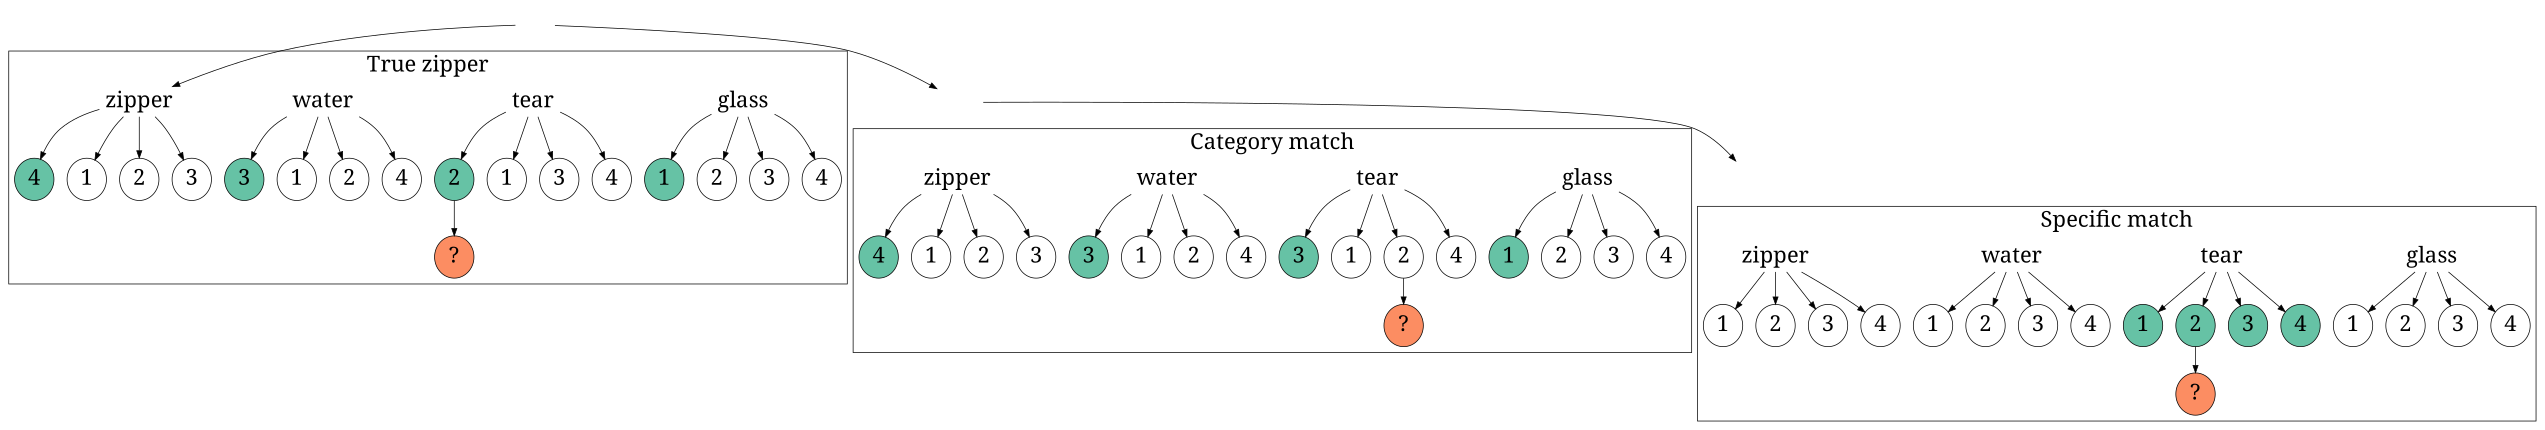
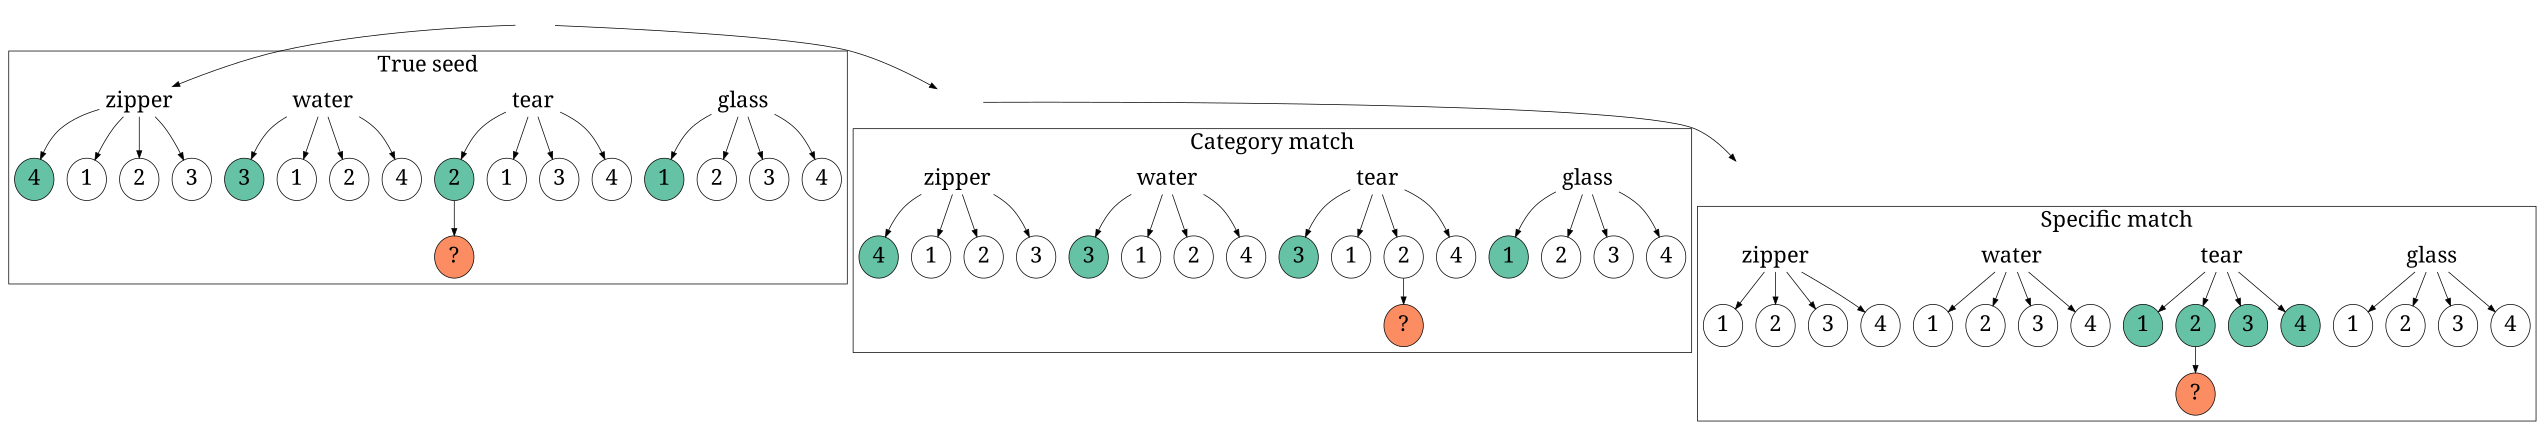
cluster "True zipper": label "True zipper" -> "True seed"
